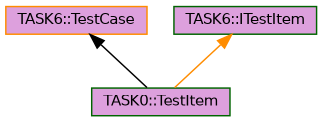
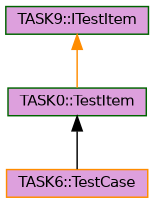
node "TASK6::ITestItem": label "TASK6::ITestItem" -> "TASK9::ITestItem"
edge "TASK0::TestItem" -> "TASK6::TestCase": reversed
